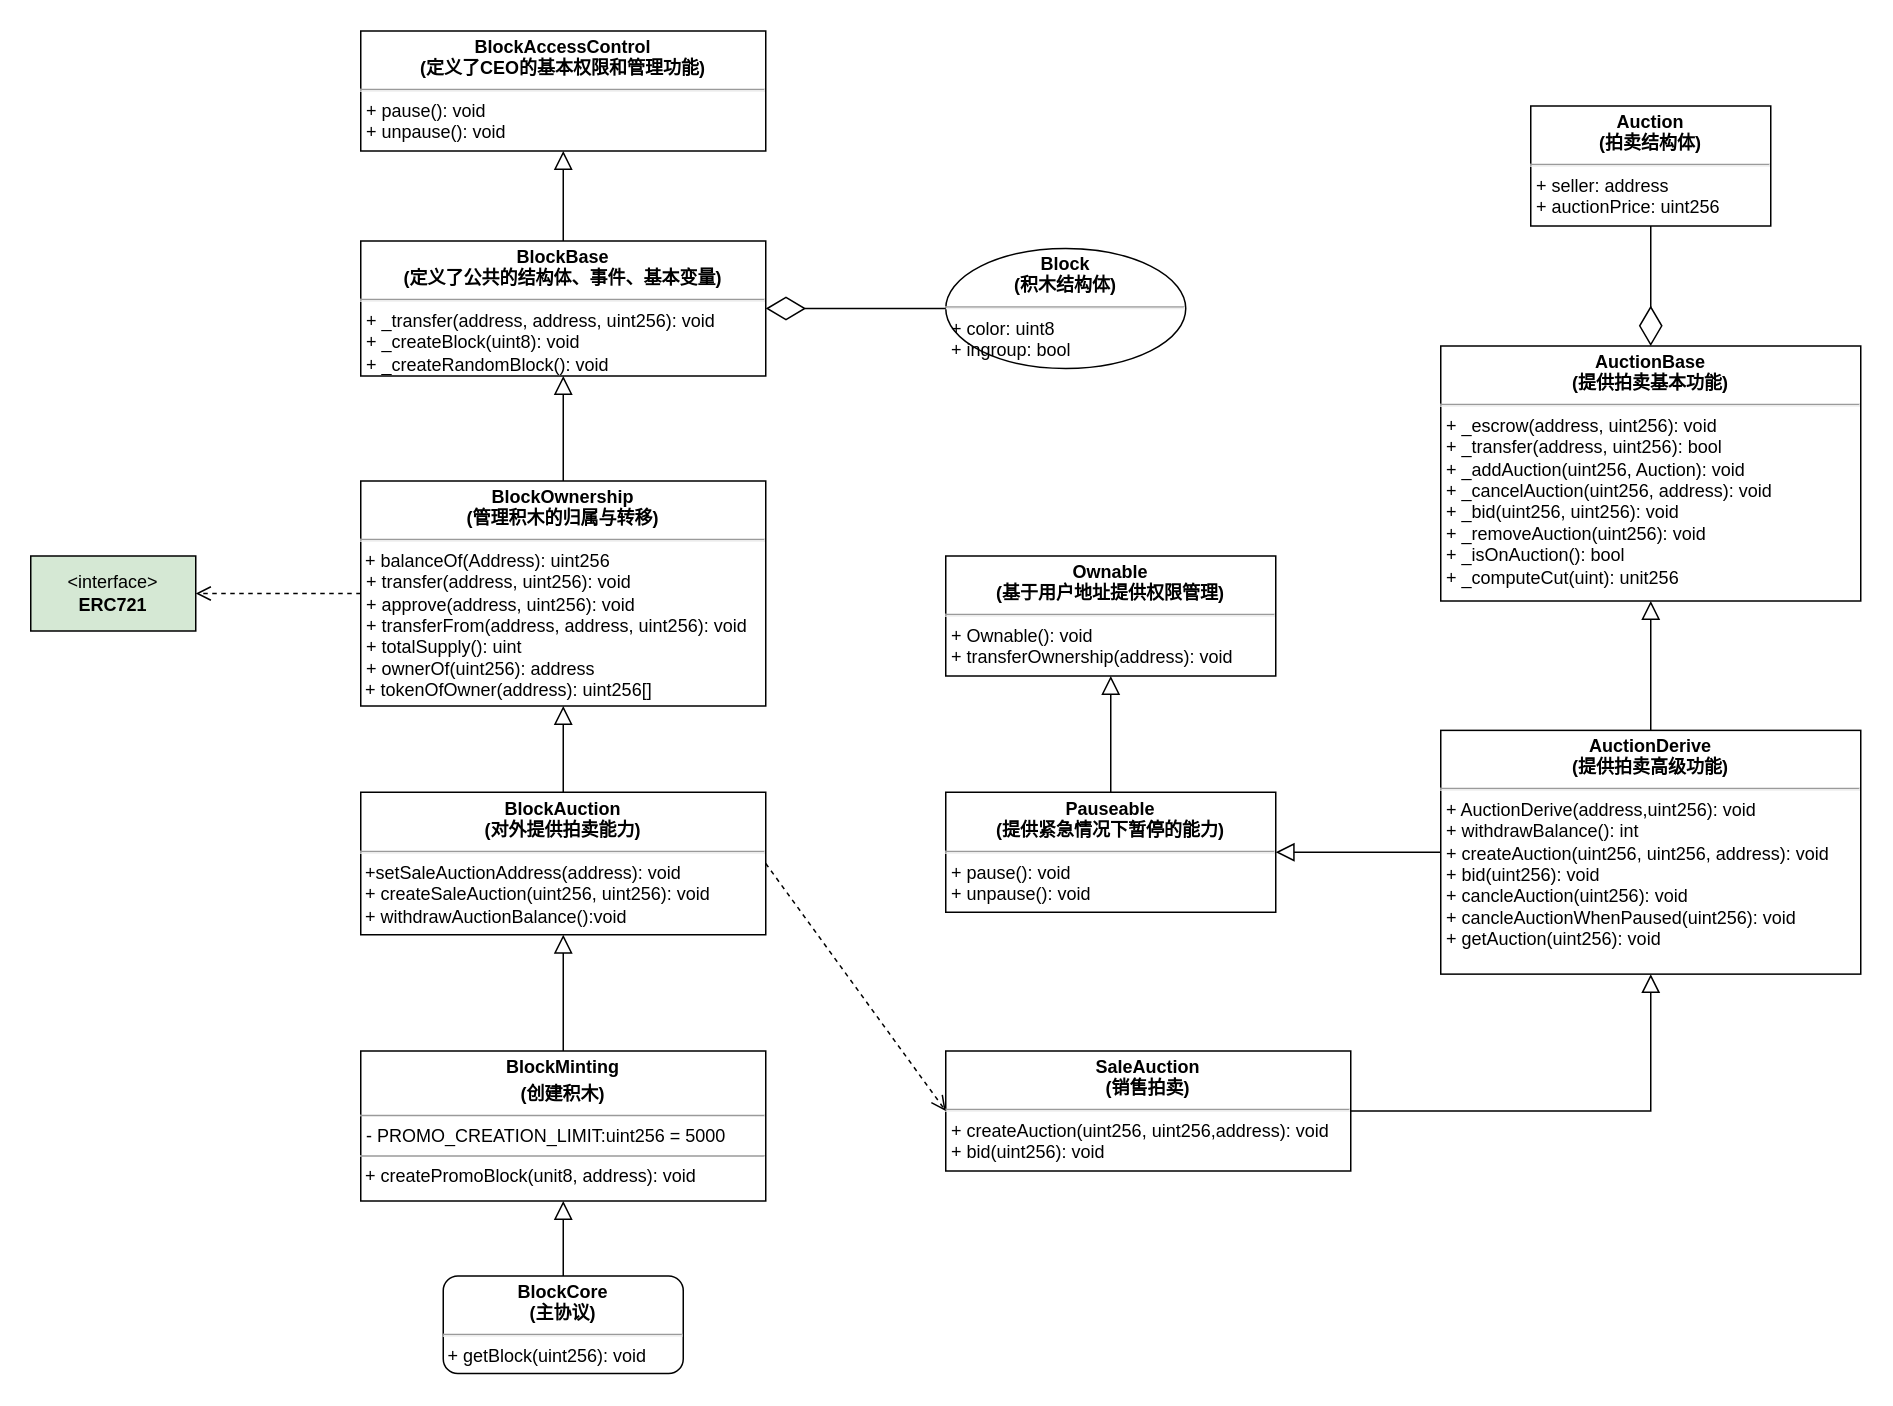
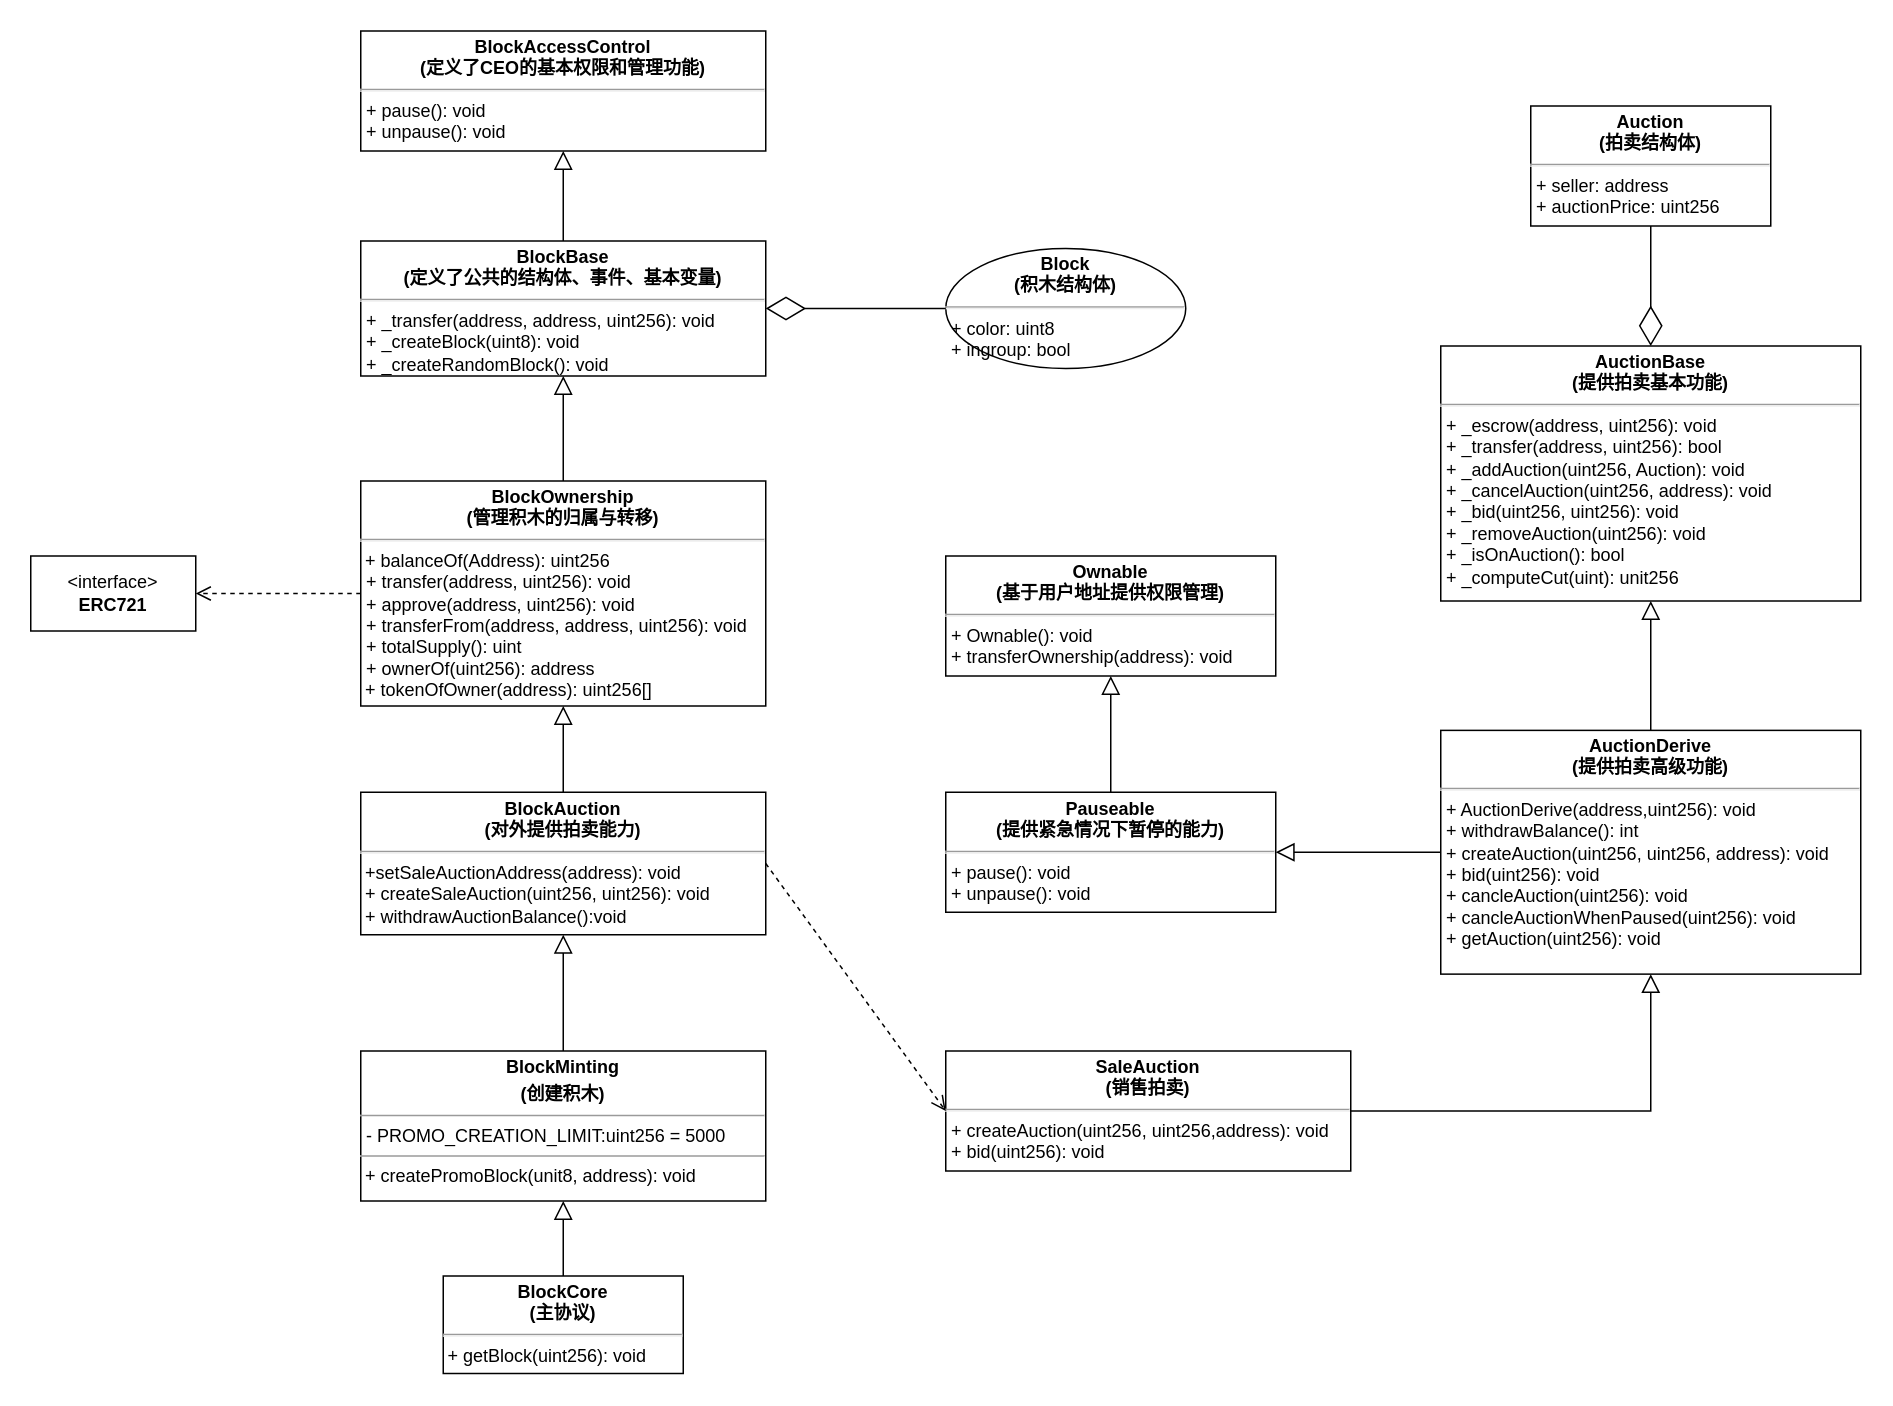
node "<interface> ERC721": fillcolor #d5e8d4 -> #ffffff
node "BlockCore (主协议) + getBlock(uint256): void": shape rounded rectangle -> rectangle
